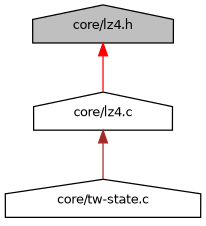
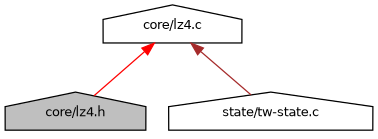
edge "core/lz4.c" -> "core/lz4.h": reversed
node "core/tw-state.c": label "core/tw-state.c" -> "state/tw-state.c"
